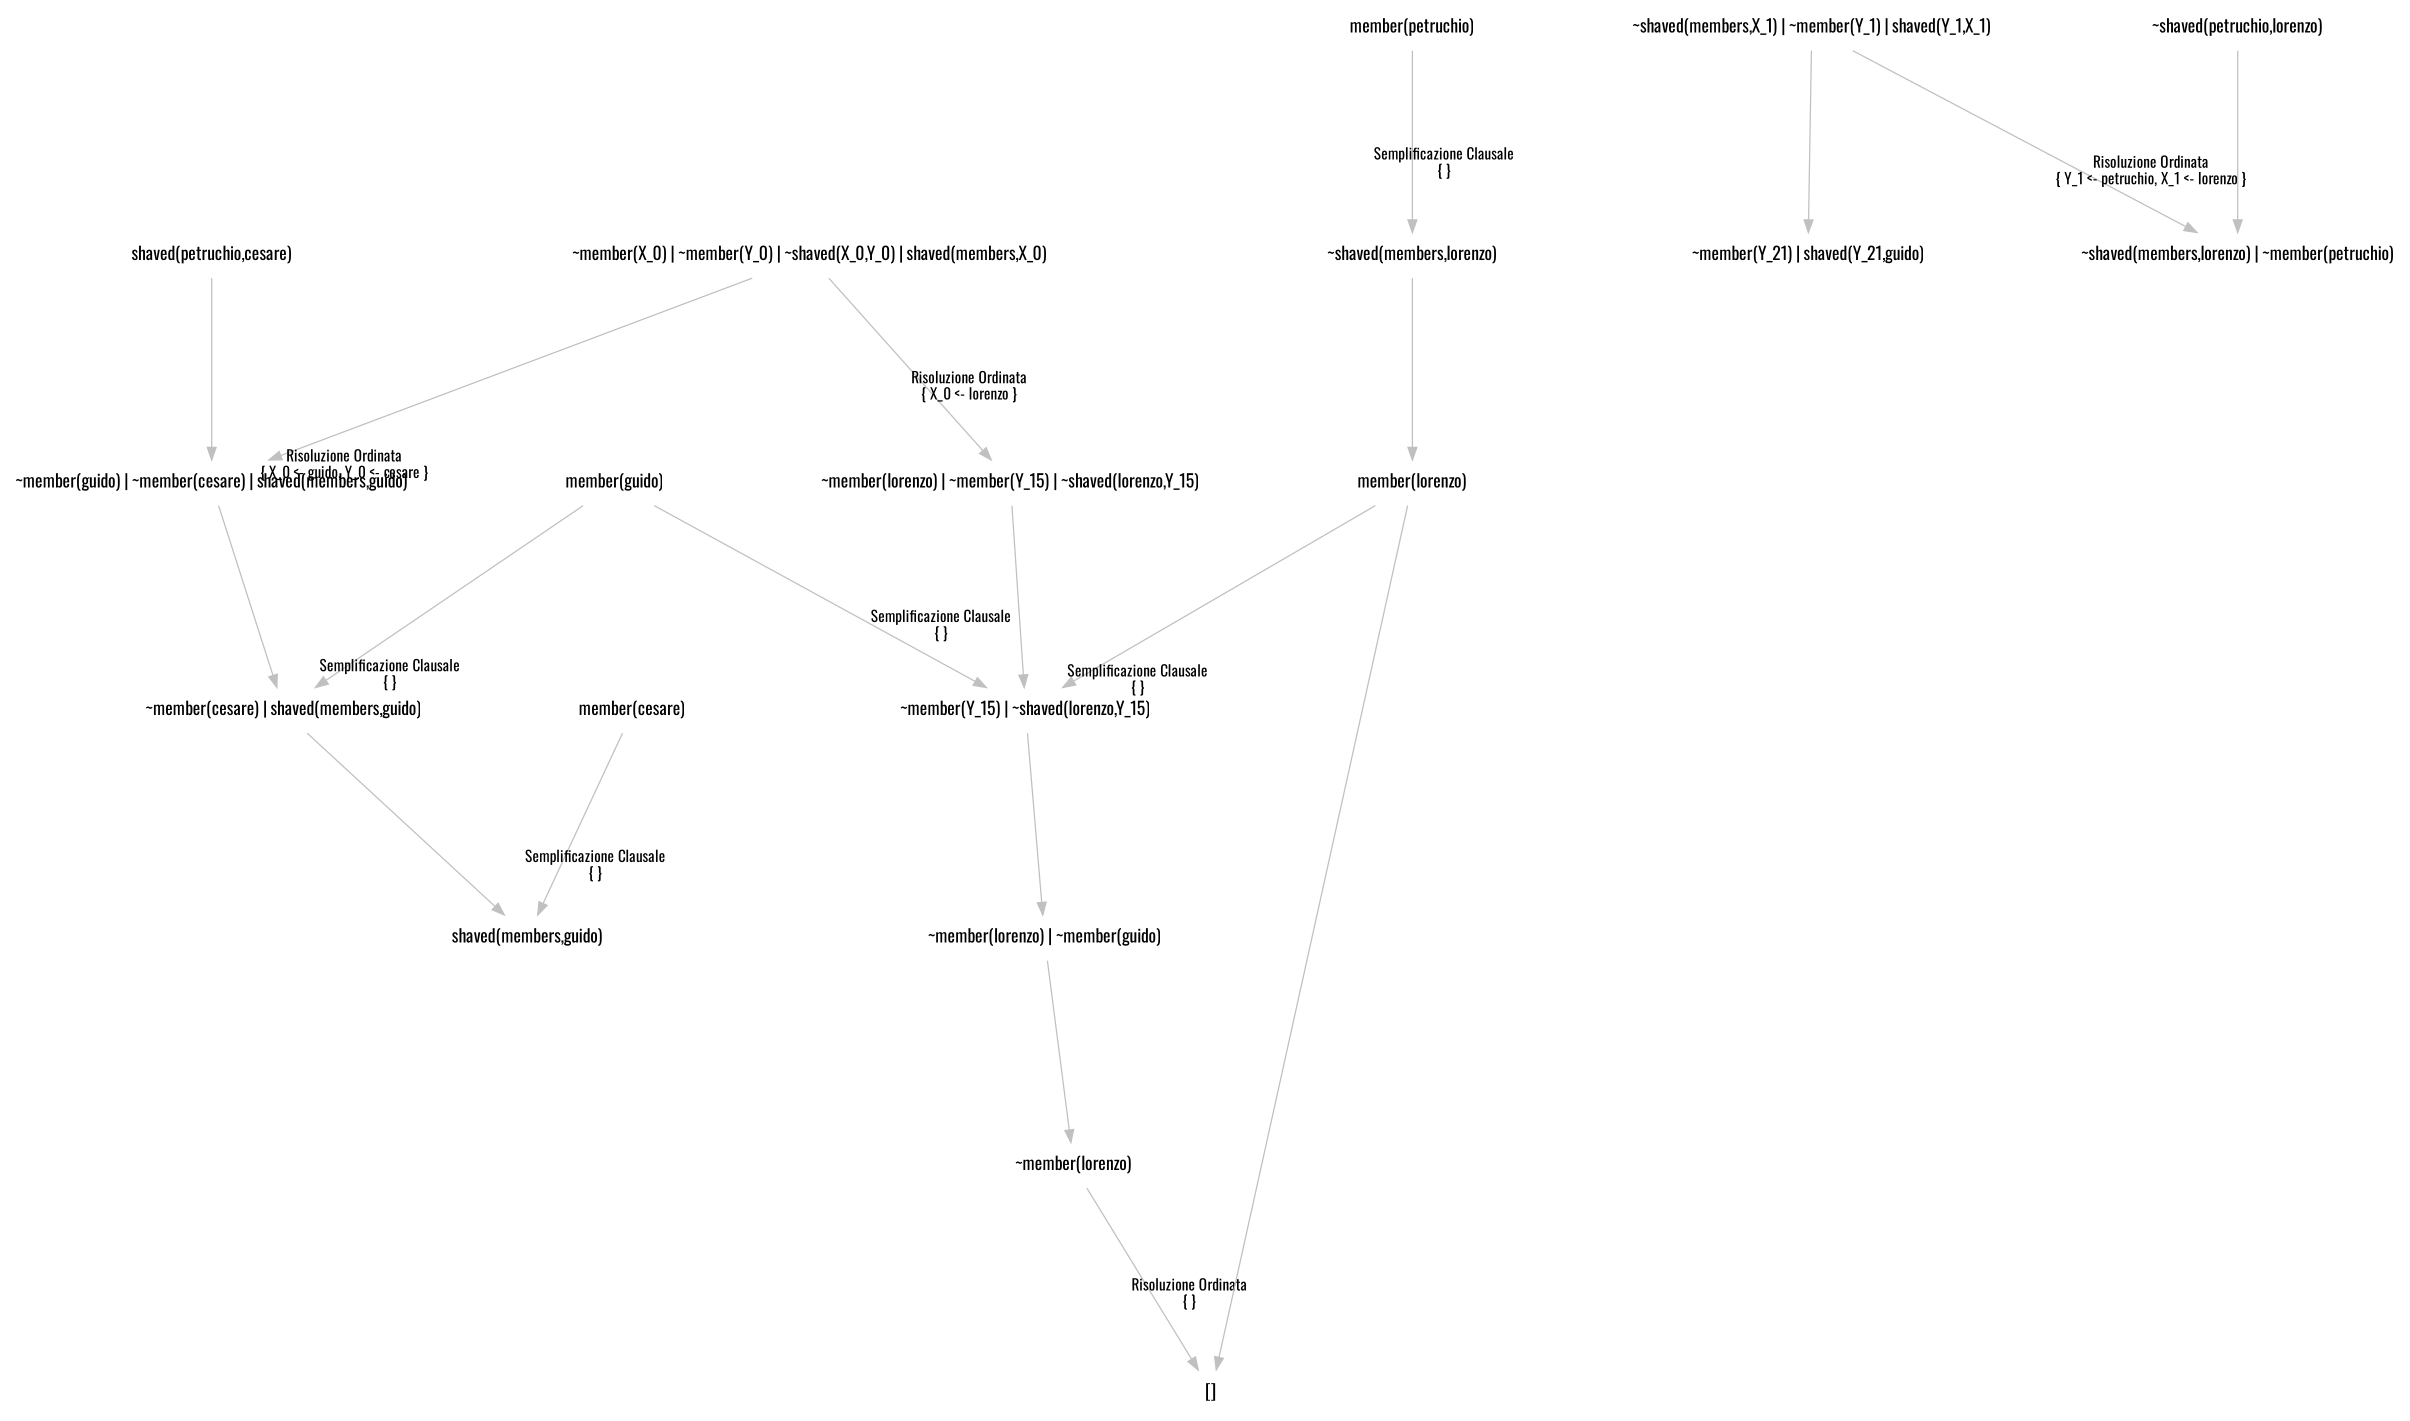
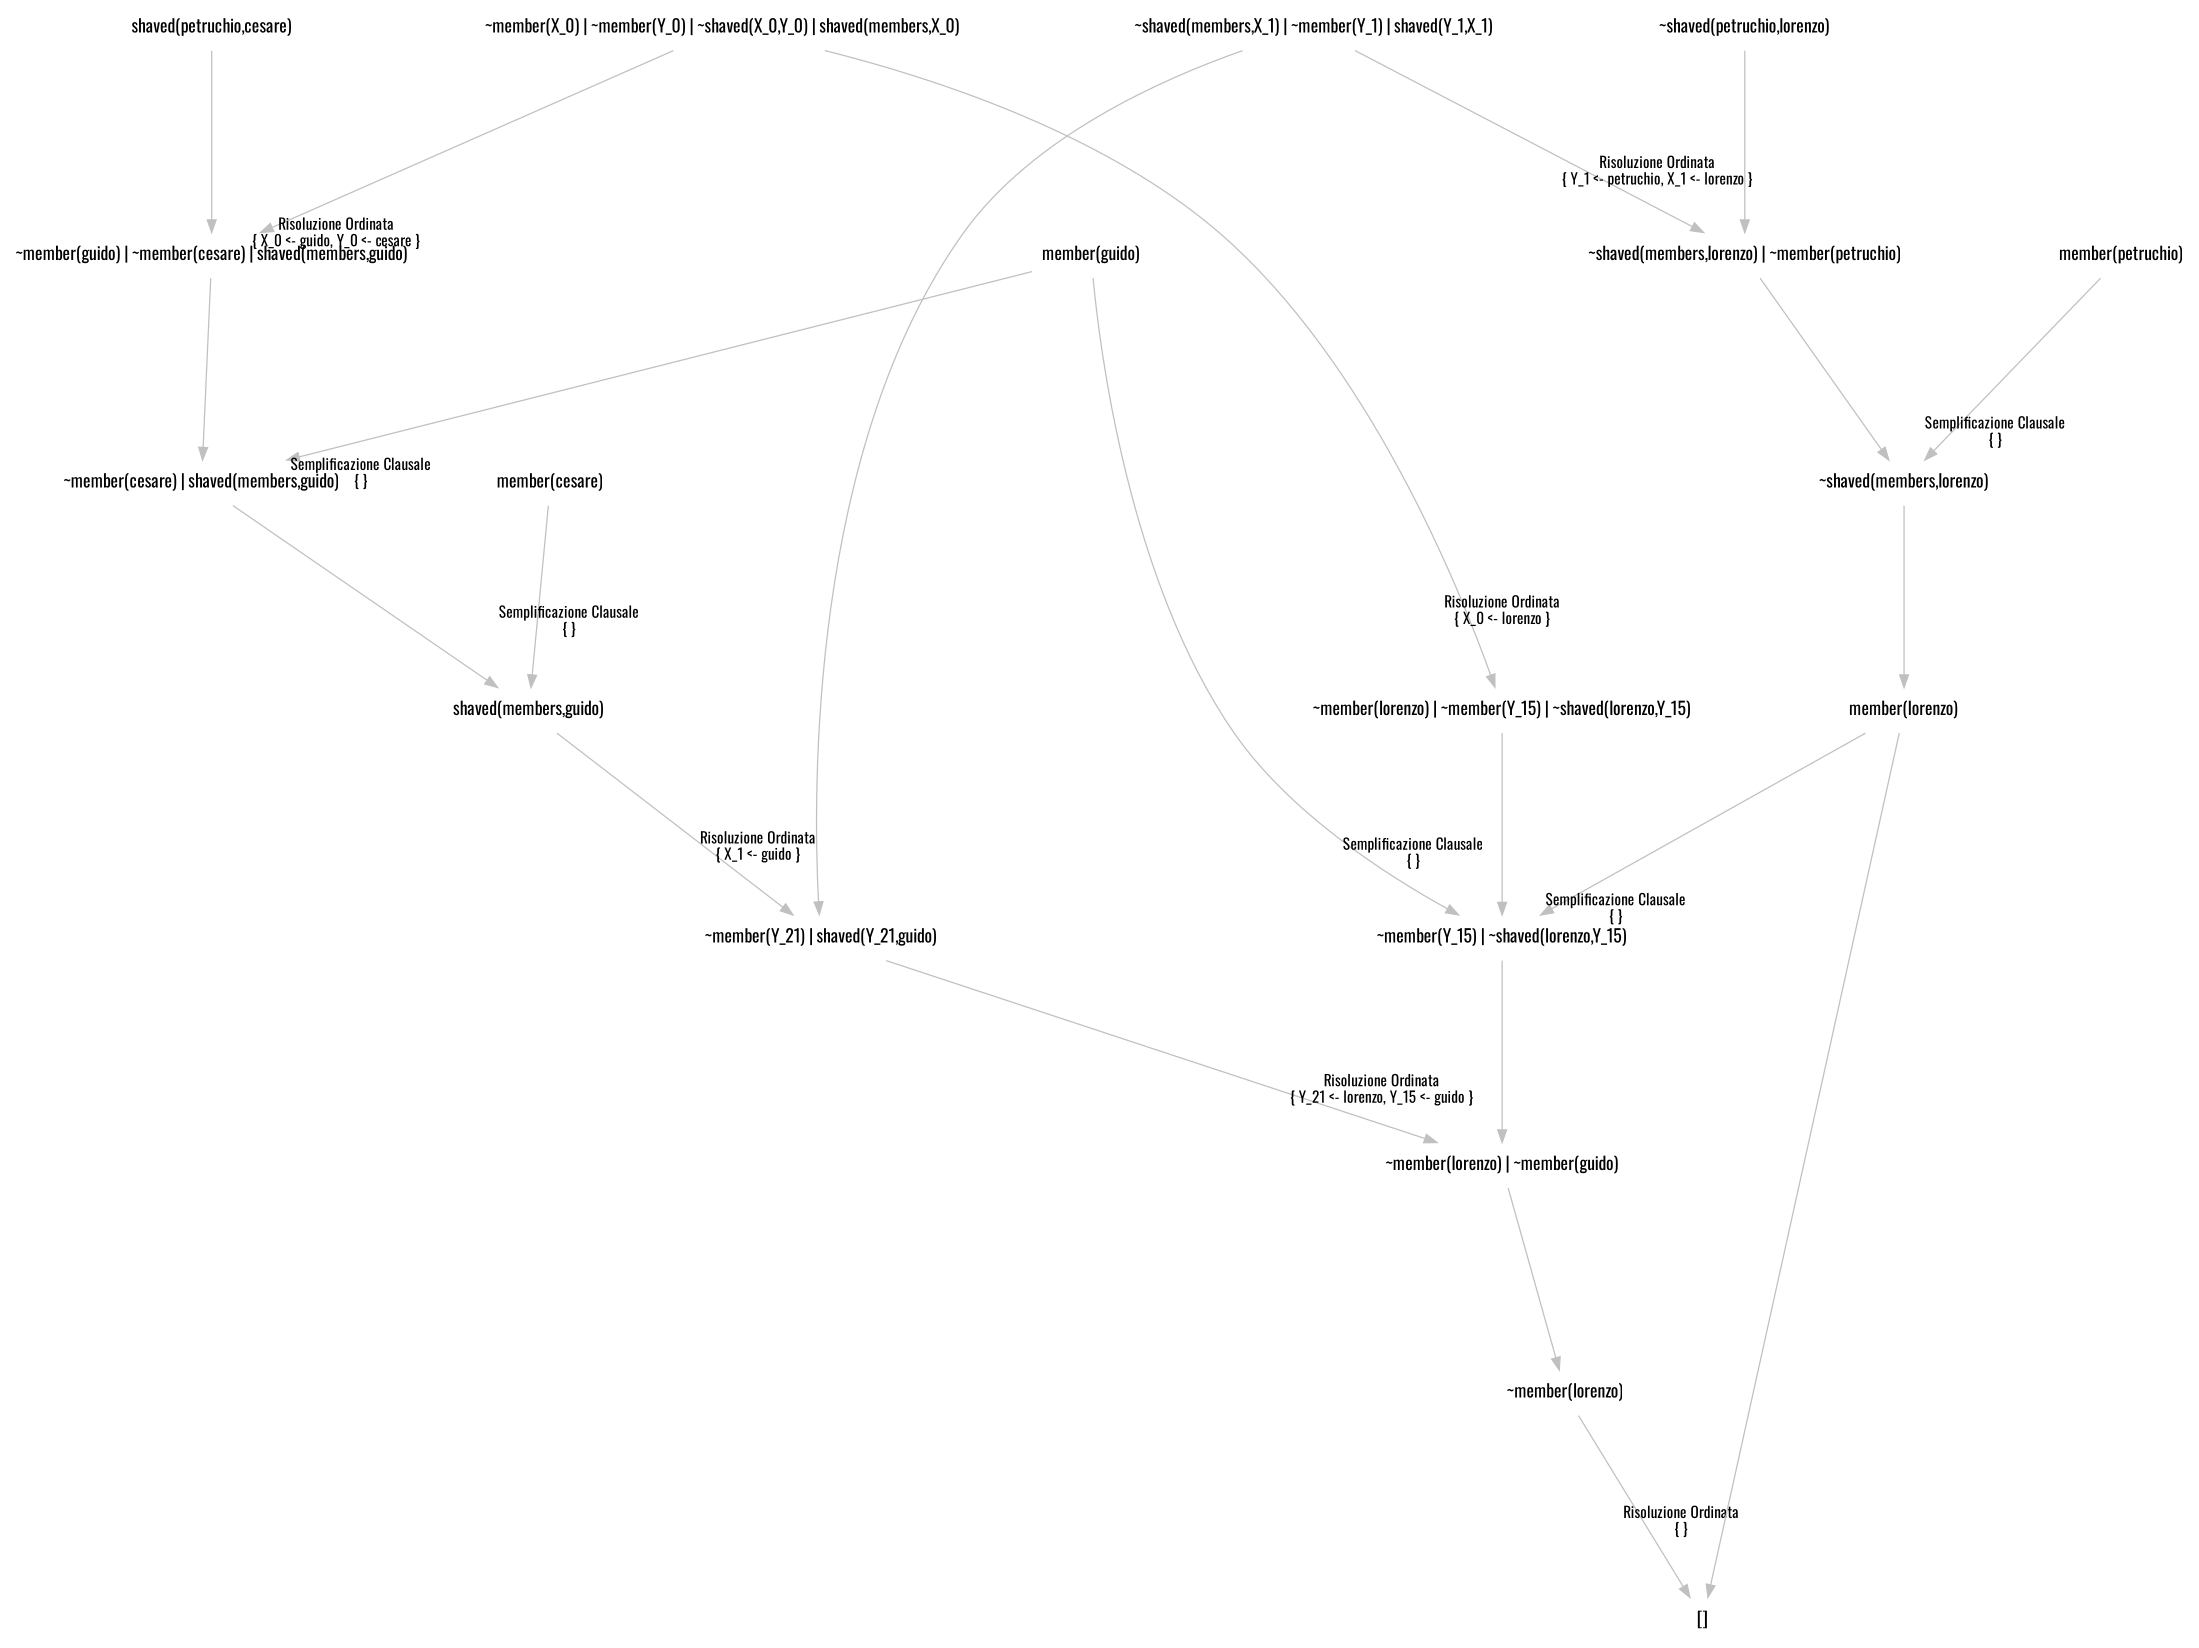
edge "~shaved(members,lorenzo) | ~member(petruchio)" -> "~shaved(members,lorenzo)": added
edge "shaved(members,guido)" -> "~member(Y_21) | shaved(Y_21,guido)": added
edge "~member(Y_21) | shaved(Y_21,guido)" -> "~member(lorenzo) | ~member(guido)": added
